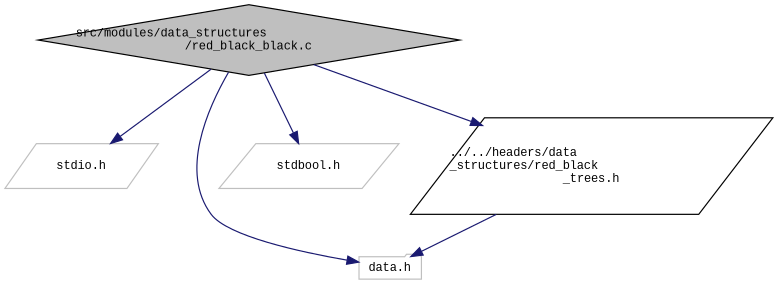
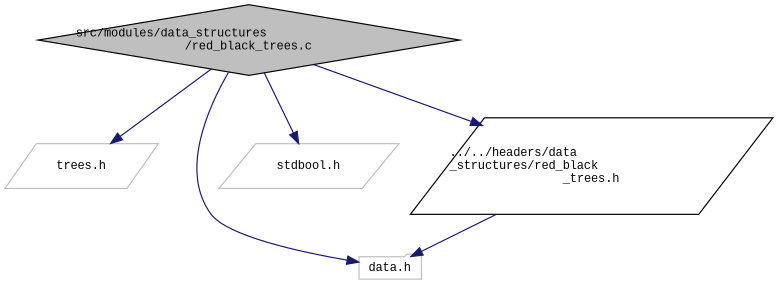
node "src/modules/data_structures /red_black_black.c": label "src/modules/data_structures /red_black_black.c" -> "src/modules/data_structures /red_black_trees.c"
node "stdio.h": label "stdio.h" -> "trees.h"
